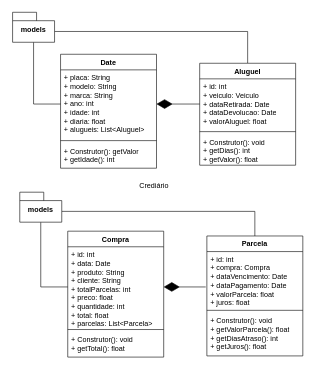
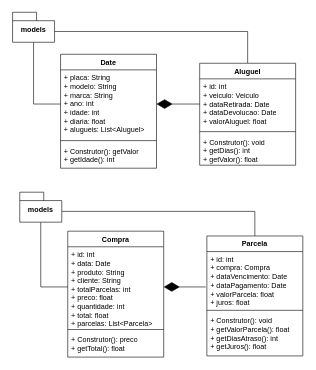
node "Crediário": removed
node "+ Construtor(): void + getTotal(): float": label "+ Construtor(): void + getTotal(): float" -> "+ Construtor(): preco + getTotal(): float"
